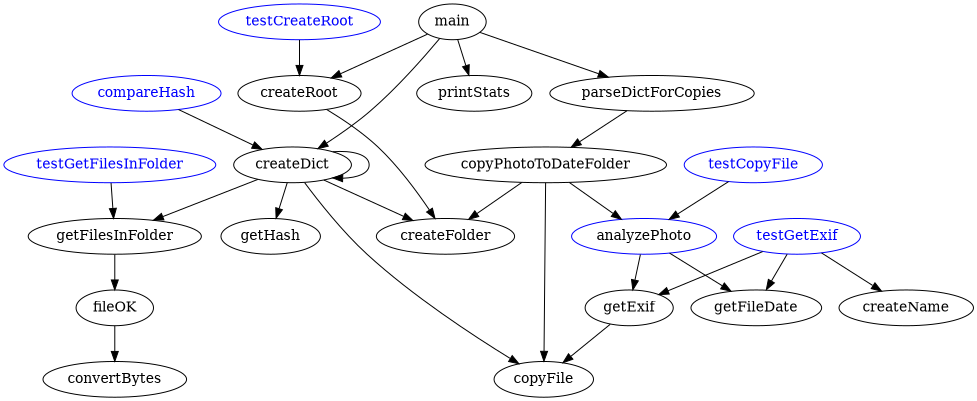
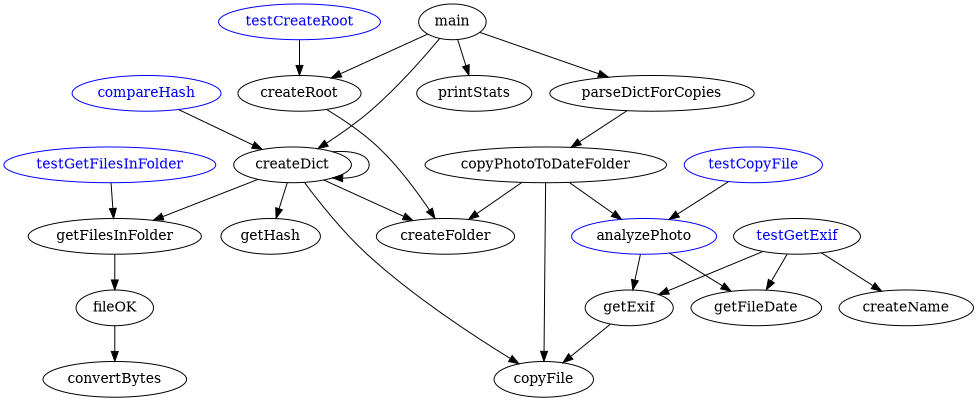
node "testGetExif": color blue -> black
